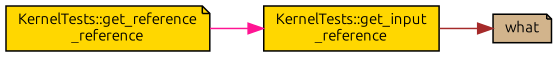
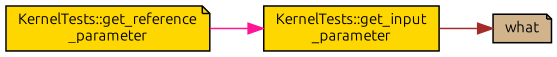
node "KernelTests::get_reference _reference": label "KernelTests::get_reference _reference" -> "KernelTests::get_reference _parameter"
node "KernelTests::get_input _reference": label "KernelTests::get_input _reference" -> "KernelTests::get_input _parameter"
